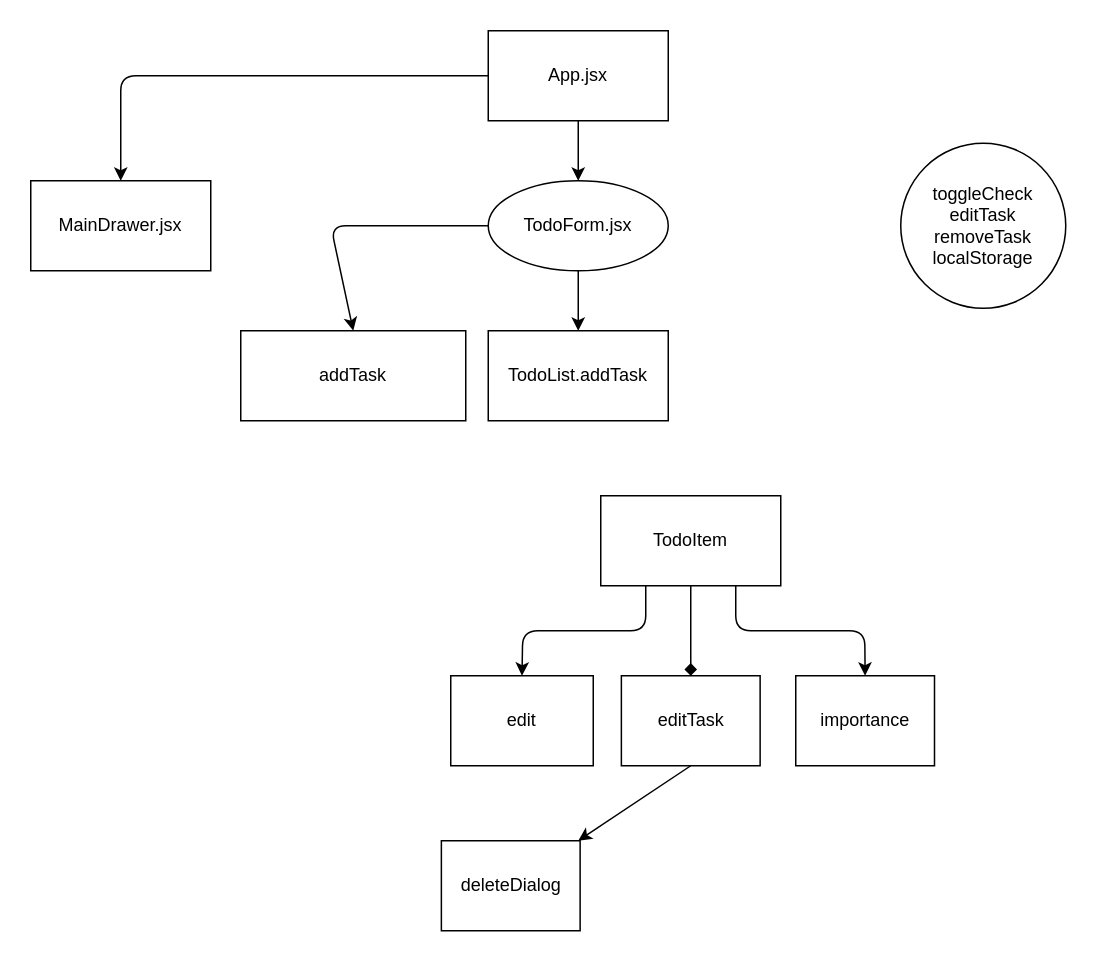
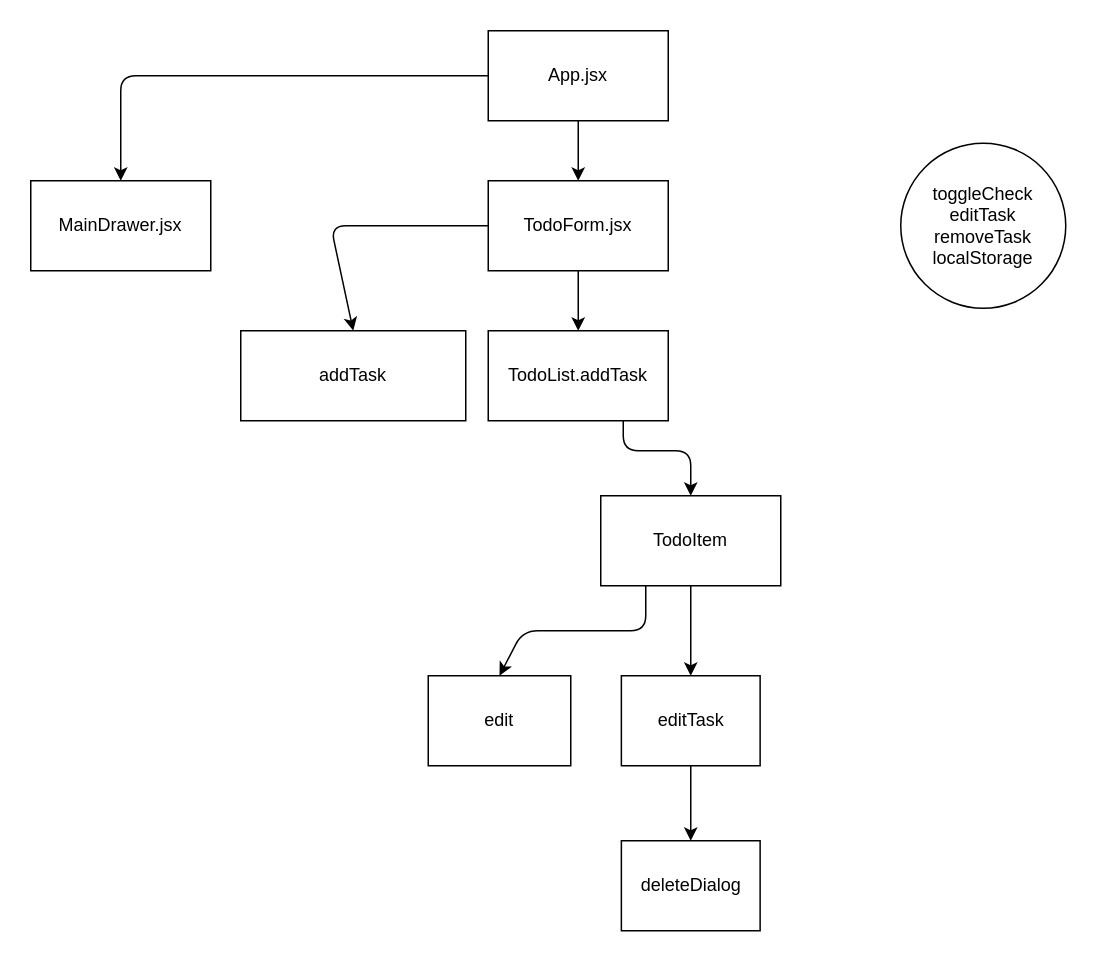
node "TodoForm.jsx": shape ellipse -> rectangle
edge "TodoList.addTask" -> "TodoItem": added
edge "TodoItem" -> "importance": removed
edge "TodoItem" -> "editTask": arrowhead diamond -> classic
node "edit": moved (522, 721) -> (500, 721)
node "importance": removed
node "deleteDialog": moved (511, 886) -> (691, 886)
